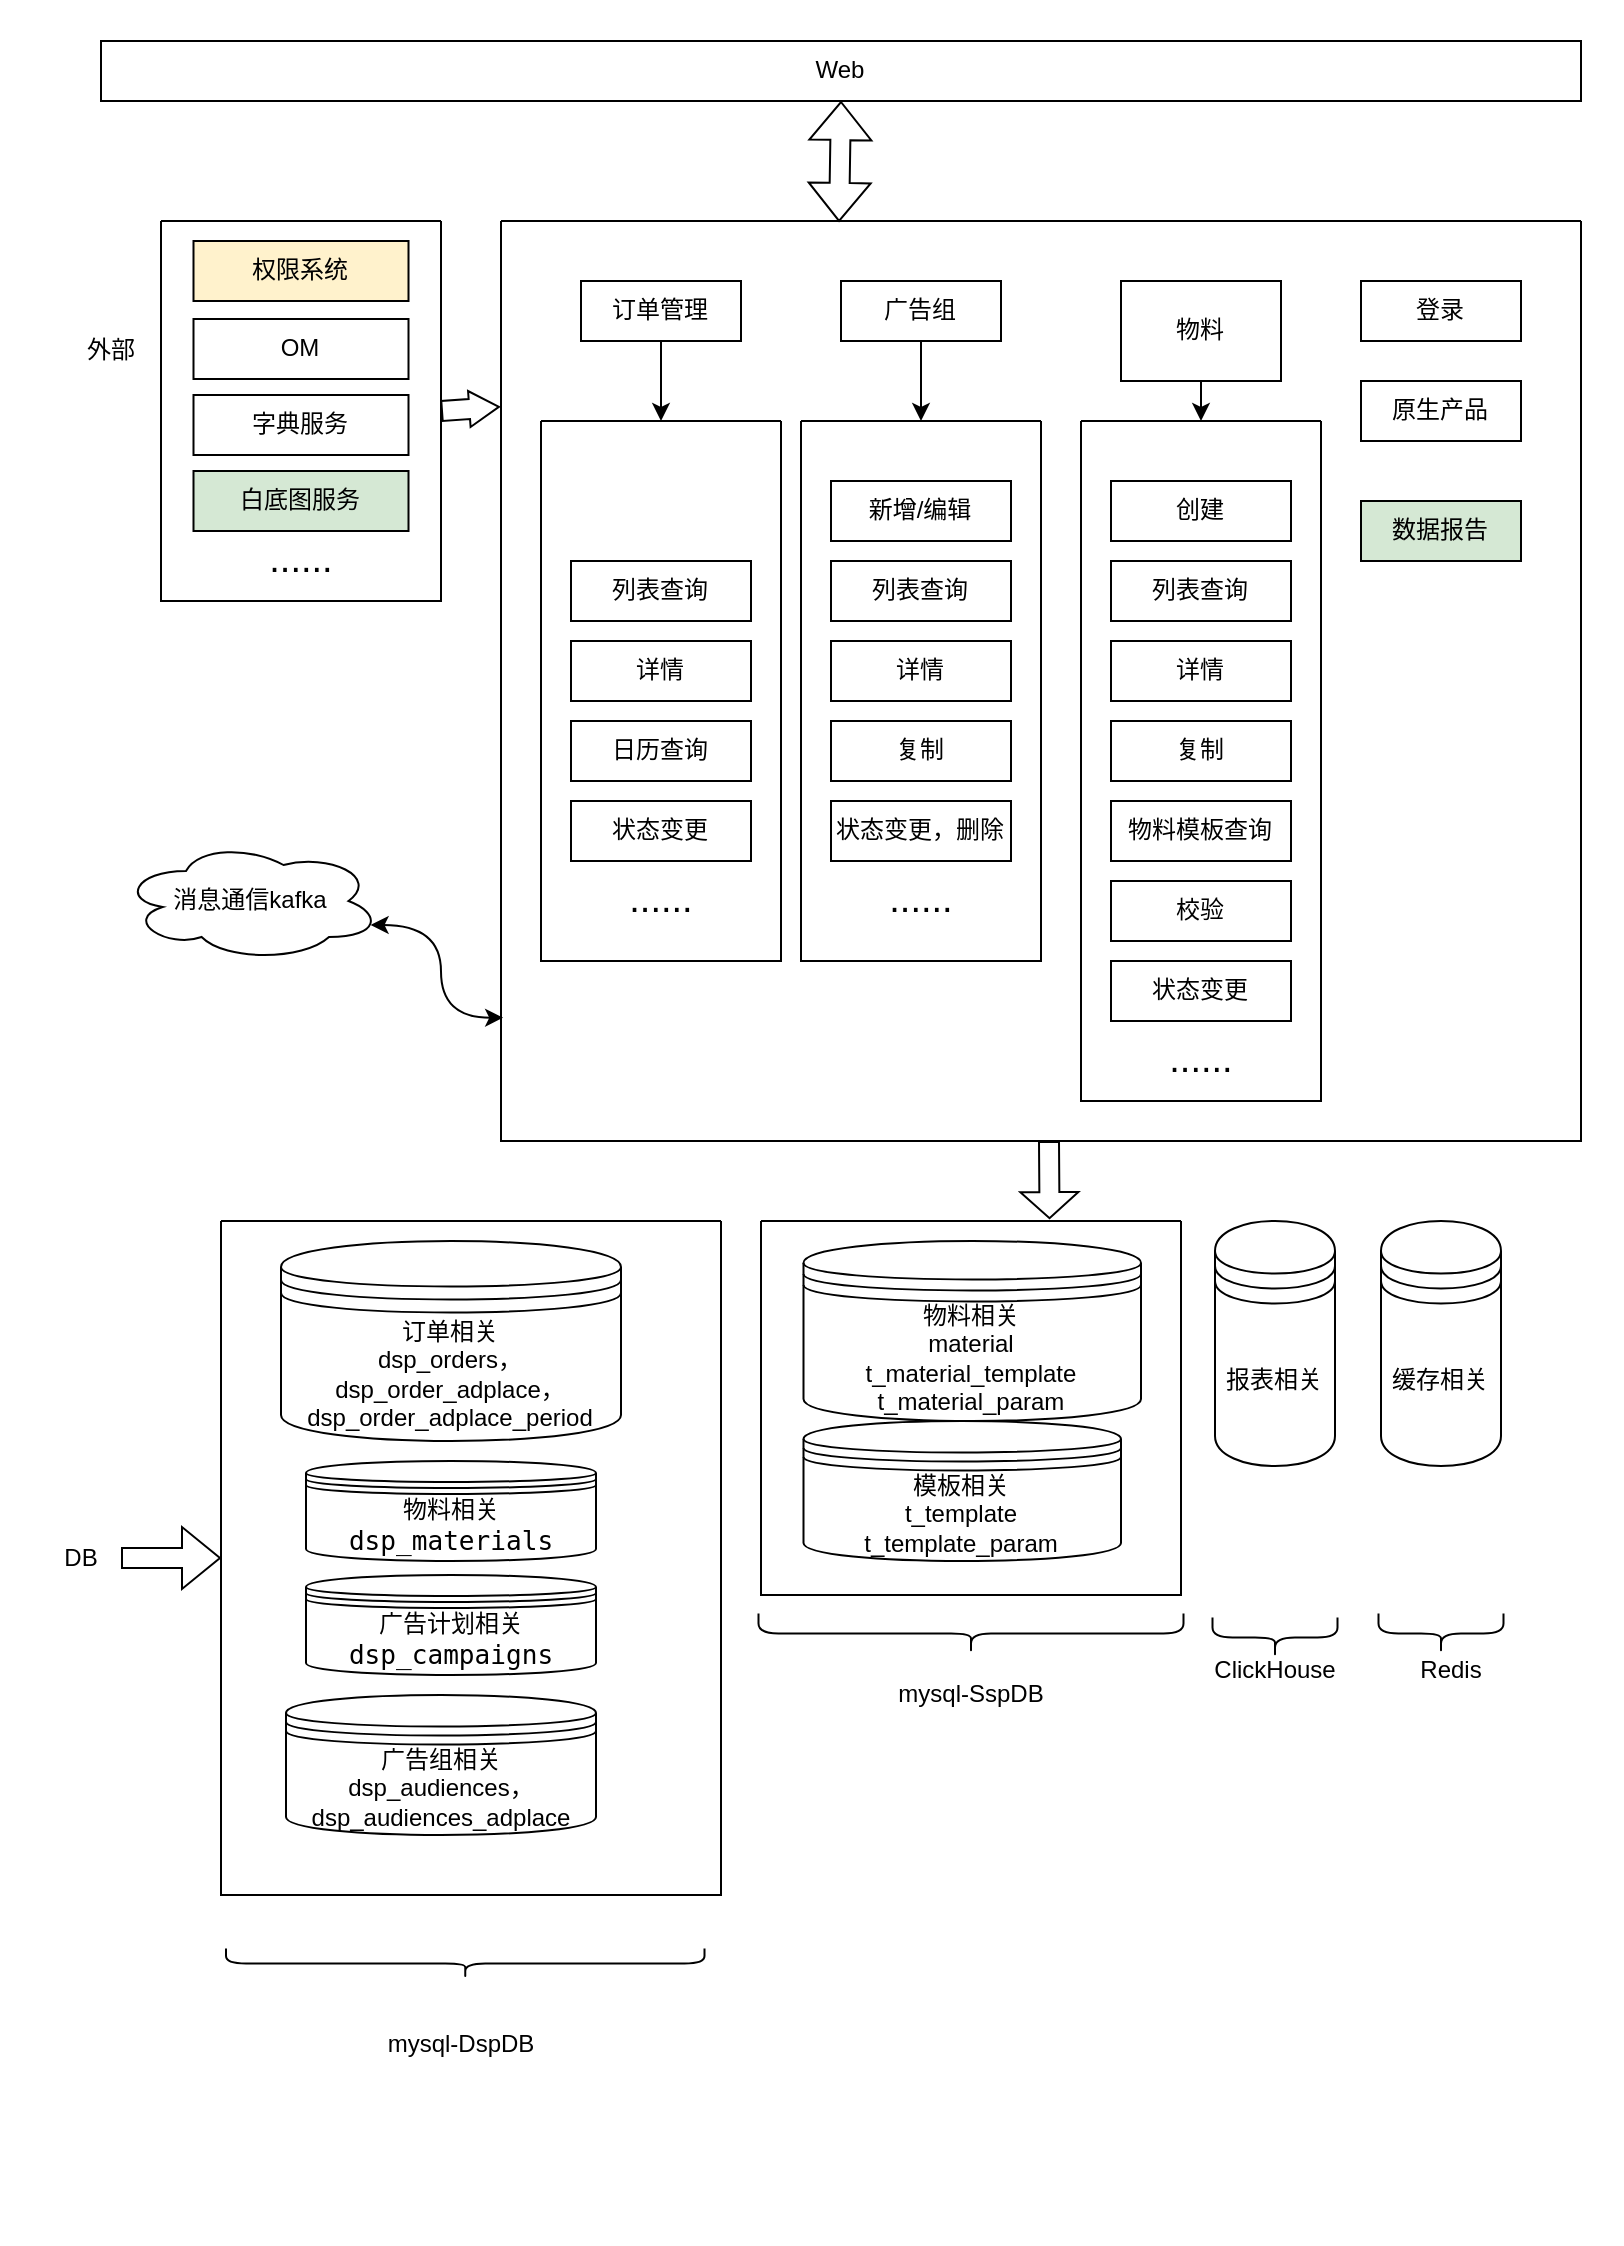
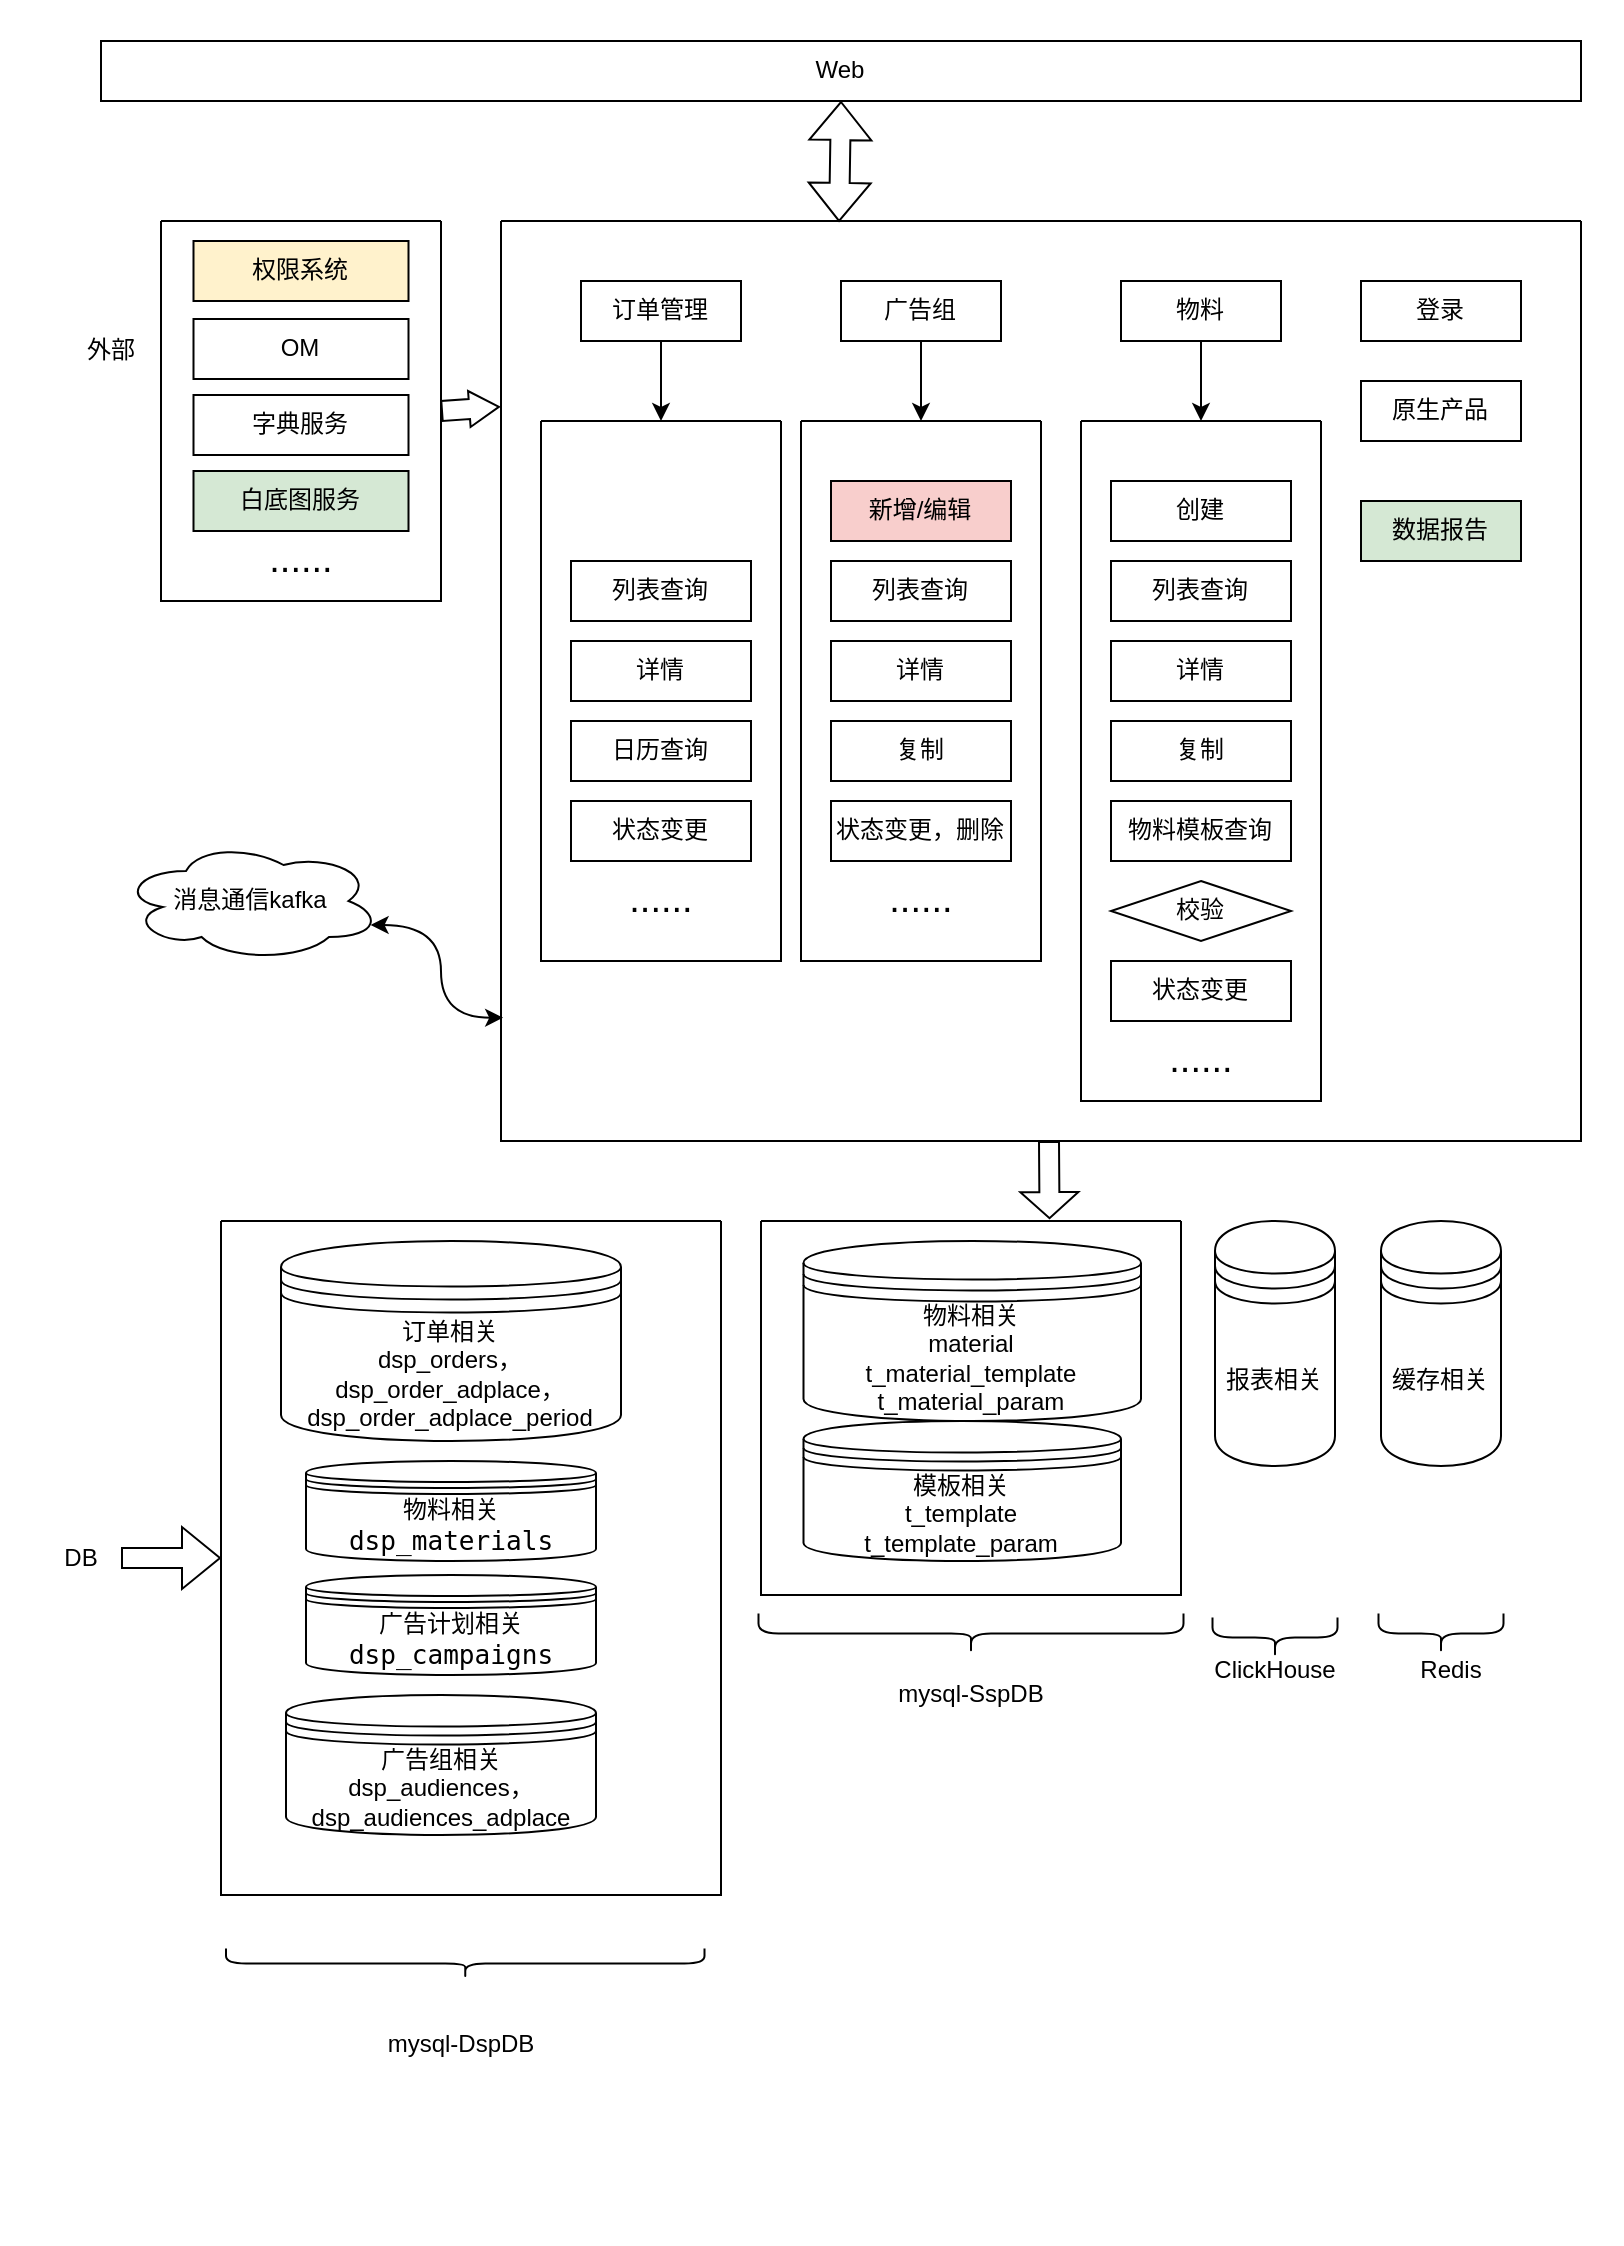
node "物料": size 160x100 -> 160x60
node "新增/编辑": fillcolor #ffffff -> #f8cecc
node "校验": shape rectangle -> diamond
